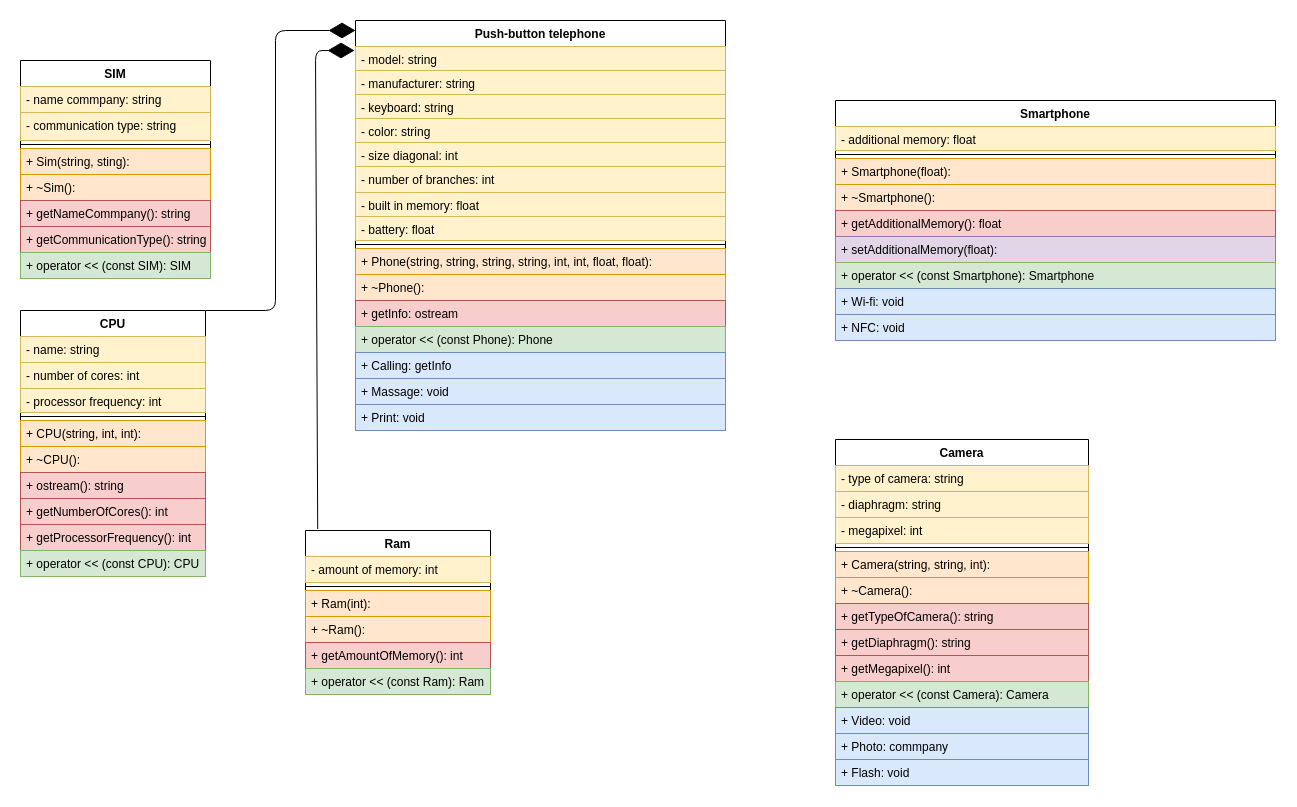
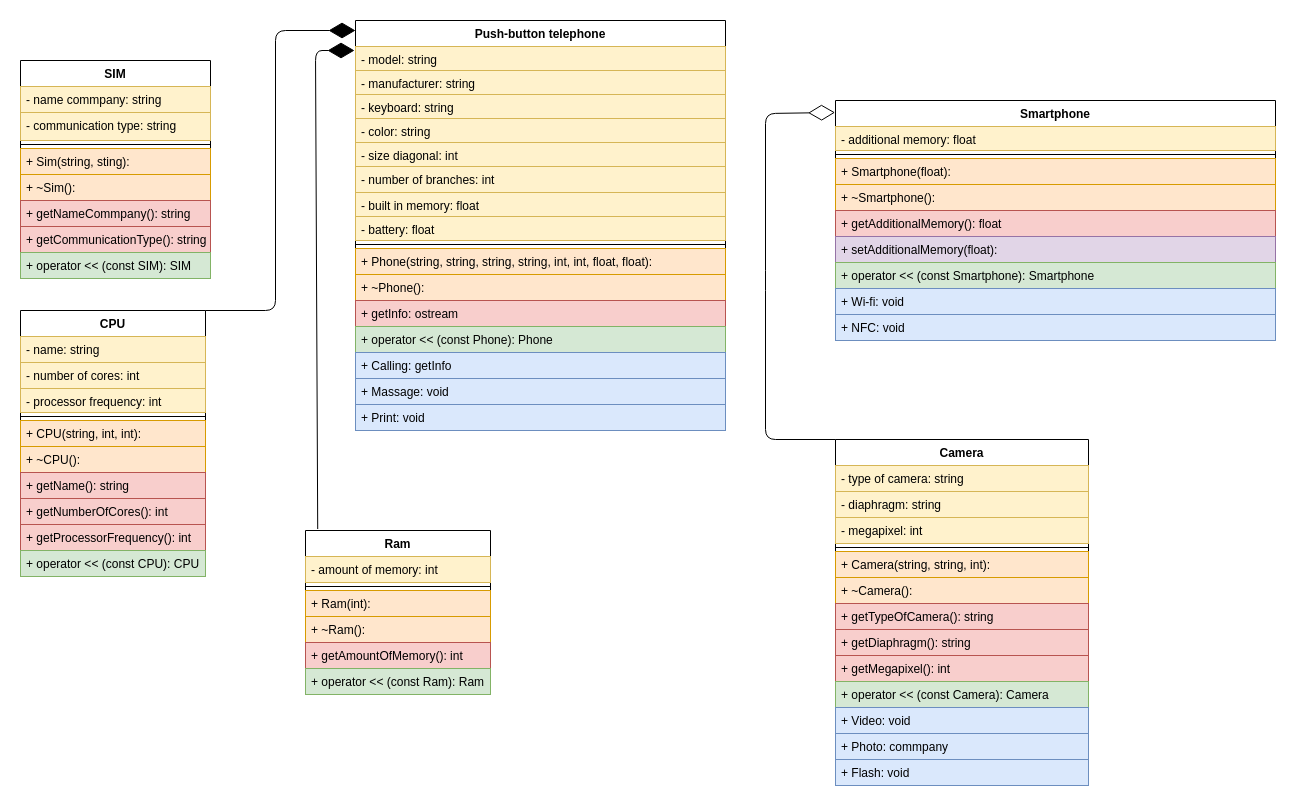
edge "Camera" -> "Smartphone": added
node "+ ostream(): string": label "+ ostream(): string" -> "+ getName(): string"
